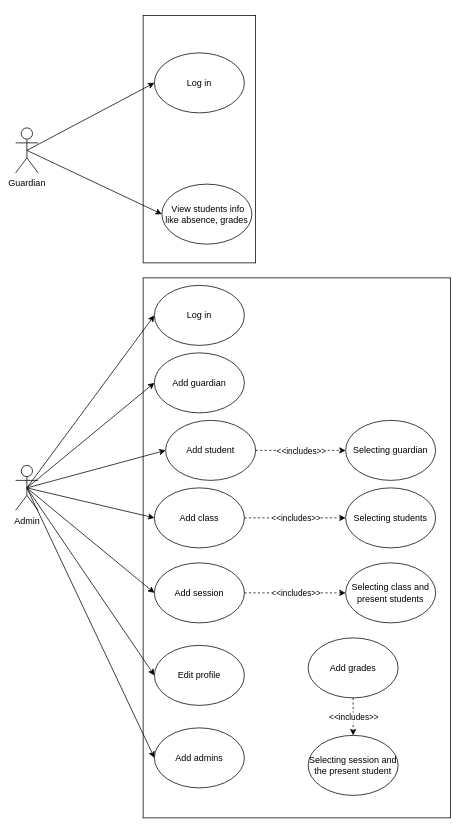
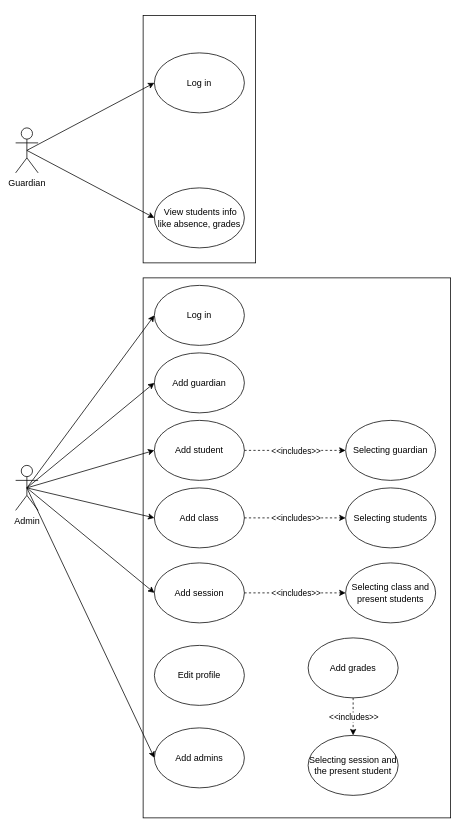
node "View students info like absence, grades": moved (207, 214) -> (199, 218)
node "Add student": moved (210, 450) -> (199, 450)
edge "Admin" -> "Edit profile": removed
